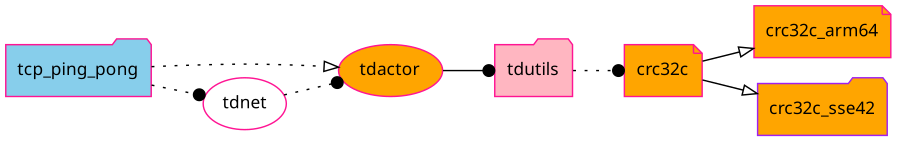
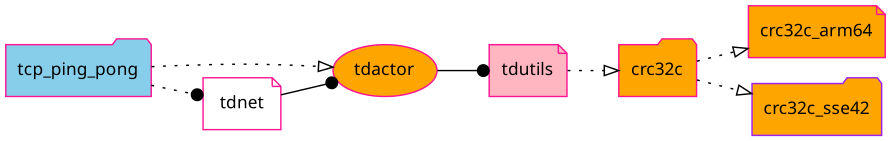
edge "crc32c" -> "crc32c_arm64": style solid -> dotted
node "tdutils": shape folder -> note
edge "tdutils" -> "crc32c": arrowhead dot -> onormal
node "crc32c": shape note -> folder
edge "crc32c" -> "crc32c_sse42": style solid -> dotted
edge "tdnet" -> "tdactor": style dotted -> solid
node "tdnet": shape ellipse -> note
